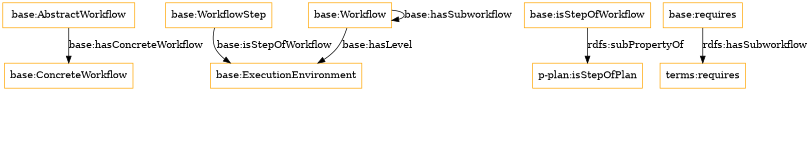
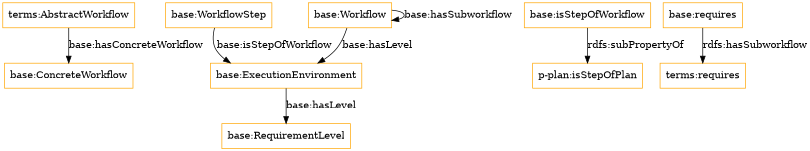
node "base:AbstractWorkflow": label "base:AbstractWorkflow" -> "terms:AbstractWorkflow"
node "base:RequirementLevel": added
